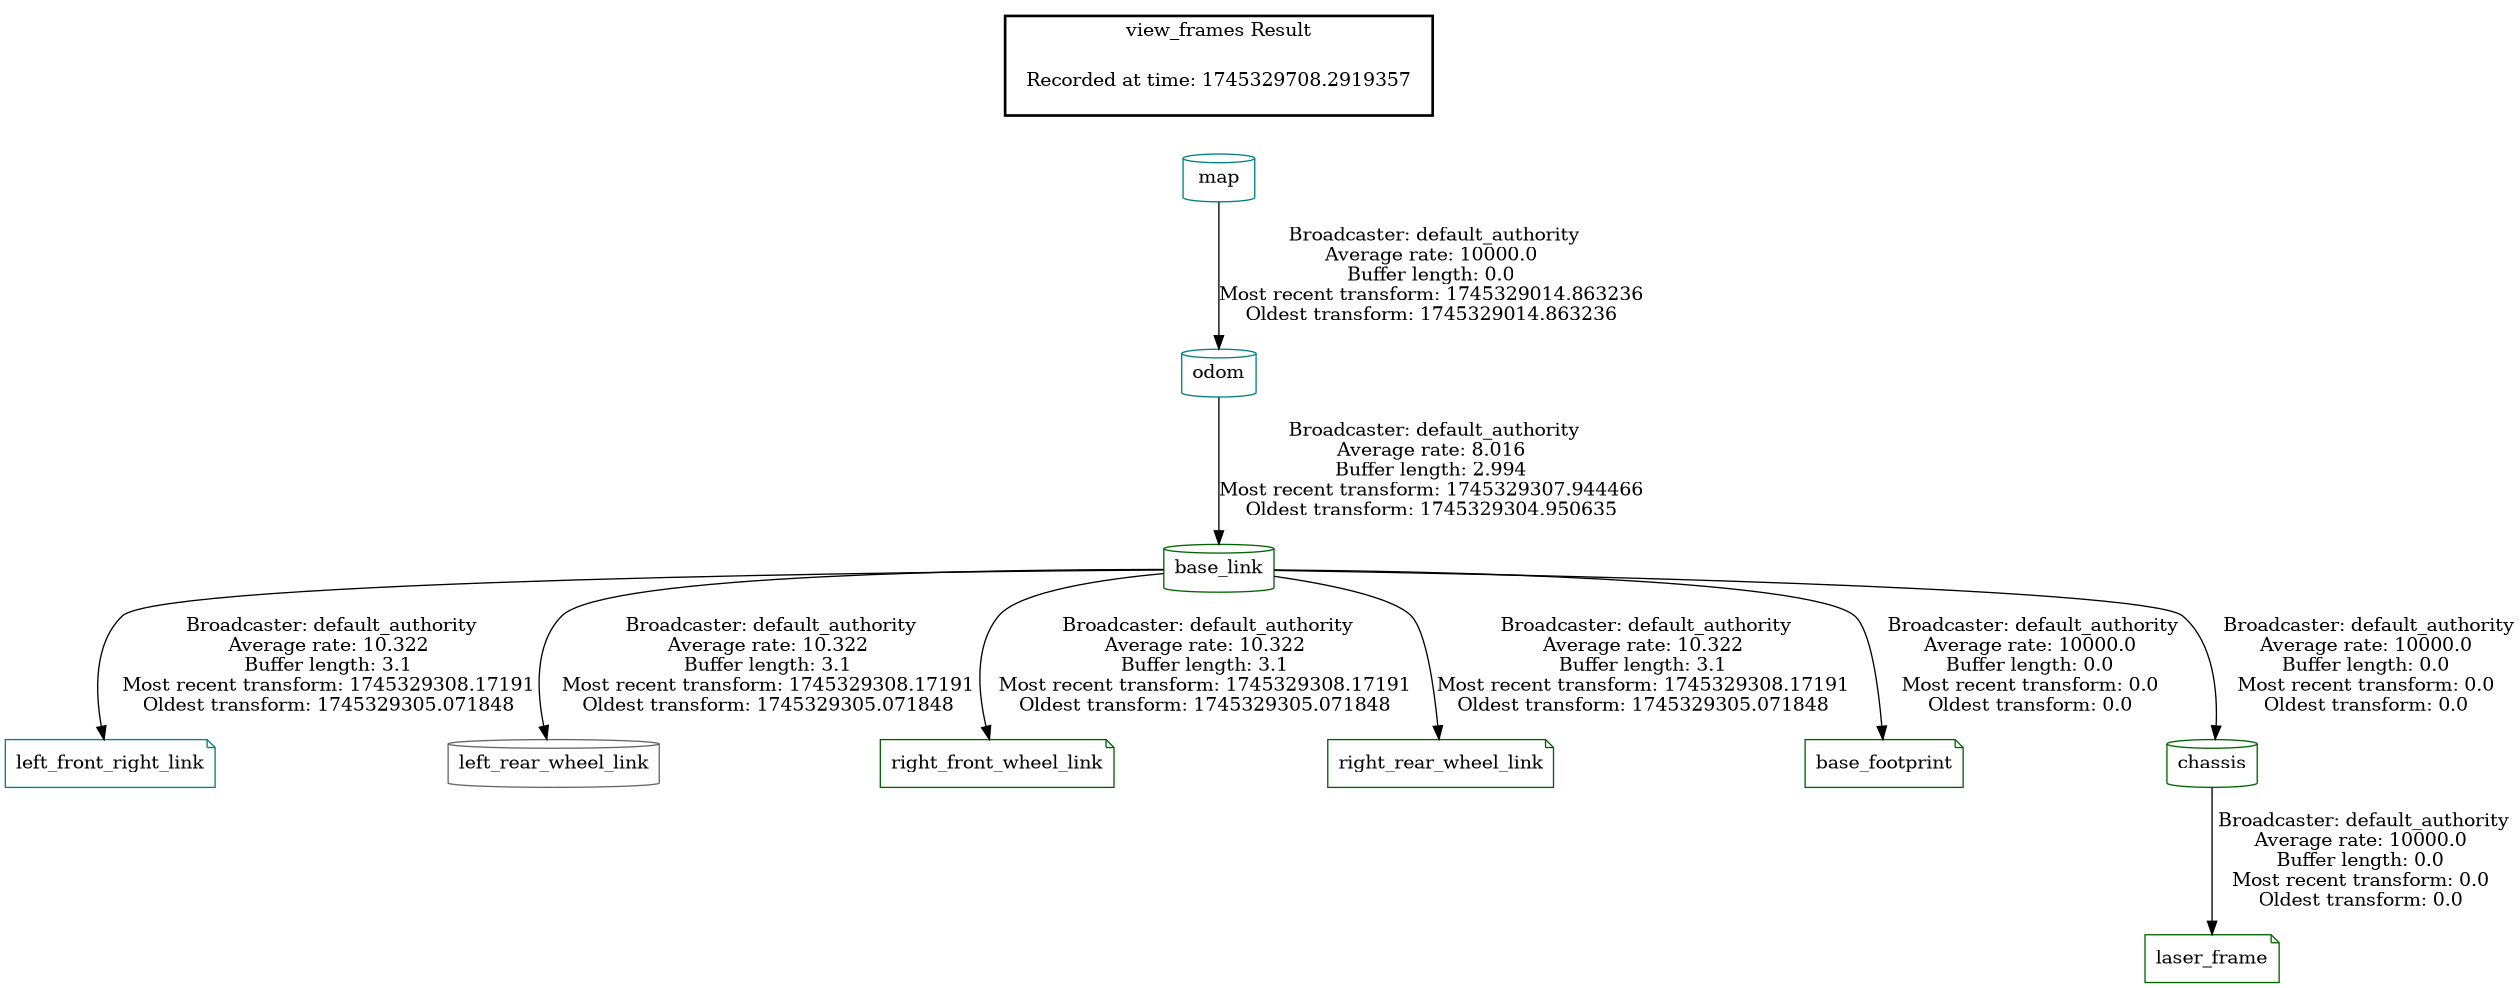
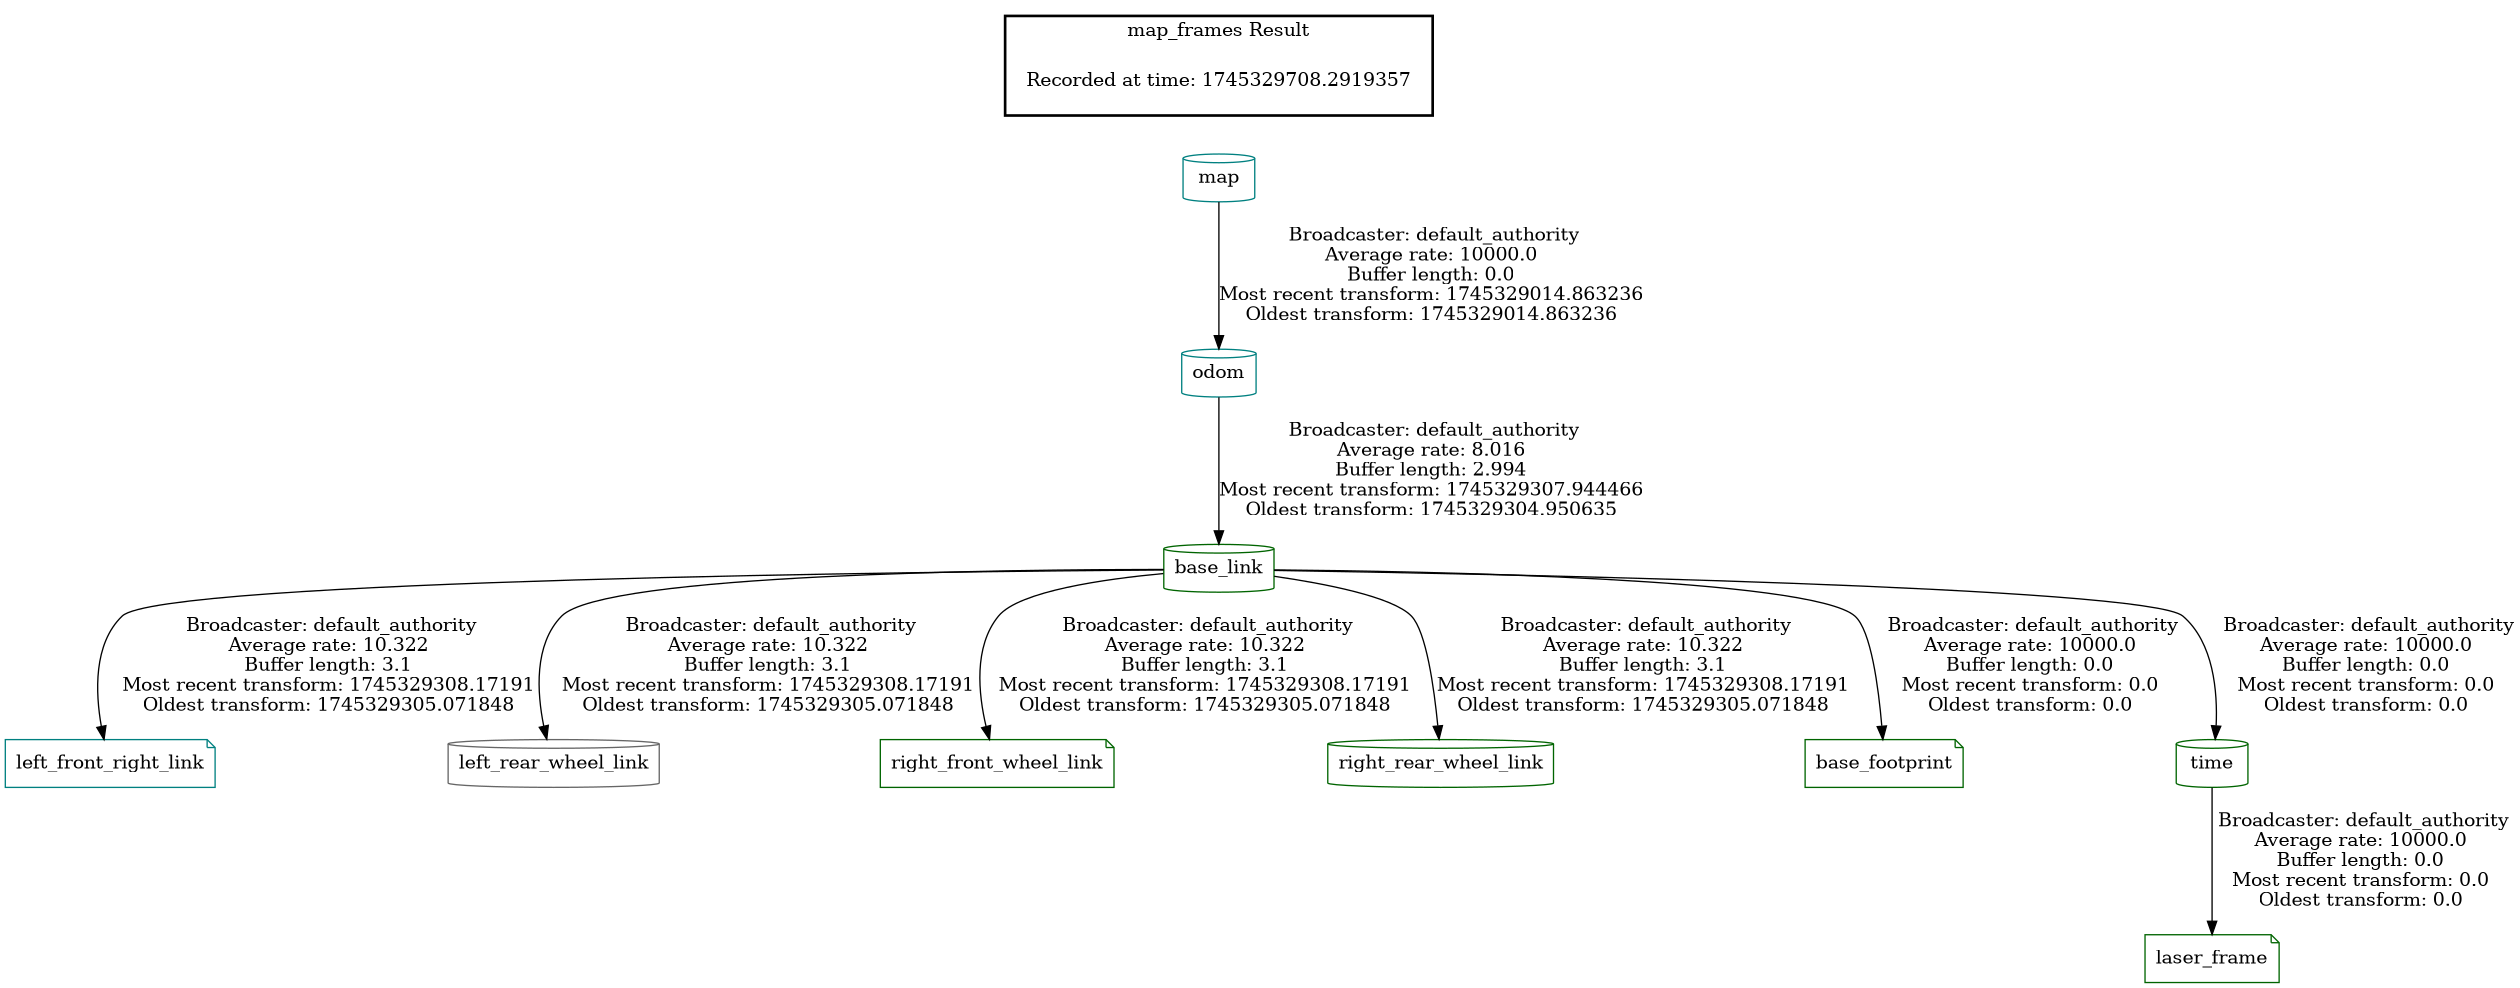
cluster "view_frames Result": label "view_frames Result" -> "map_frames Result"
node "right_rear_wheel_link": shape note -> cylinder
node "chassis": label "chassis" -> "time"
